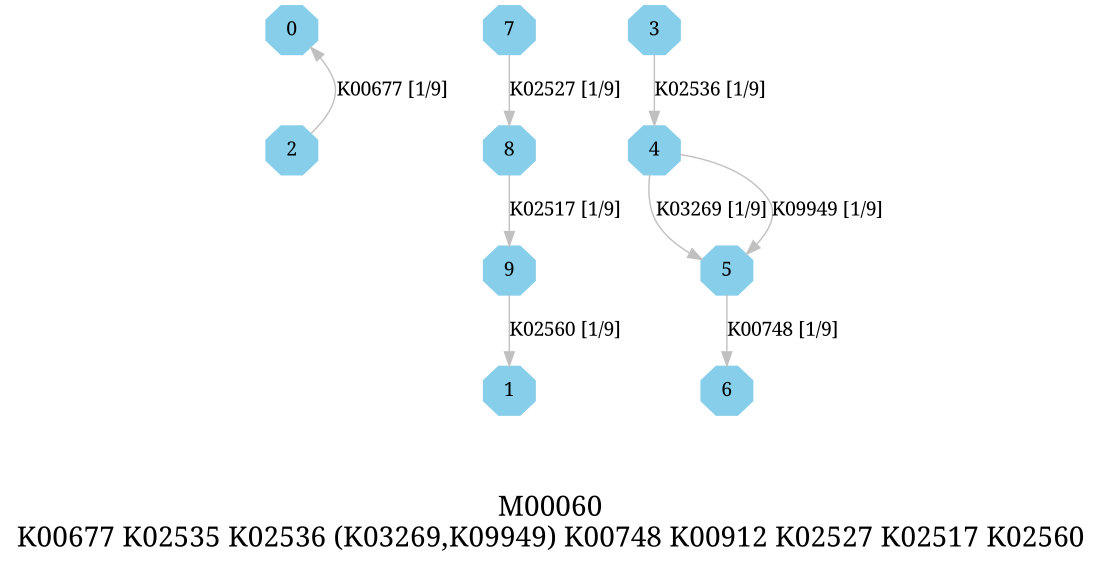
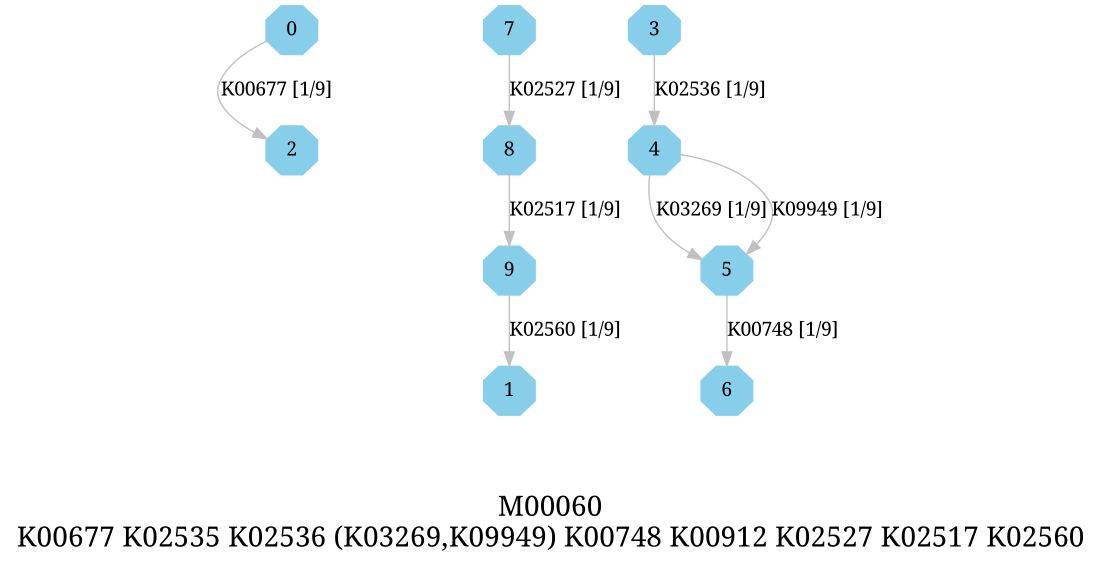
edge "2" -> "0": reversed
